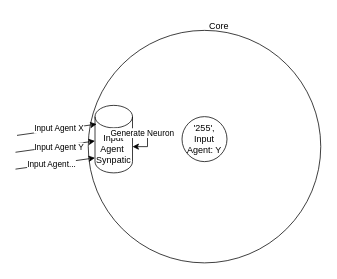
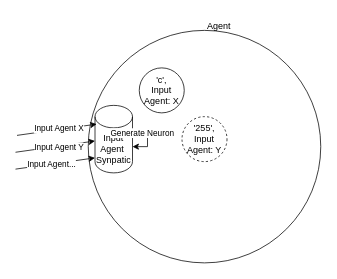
node "Core": label "Core" -> "Agent"
node "'c', Input Agent: X": added
node "'255', Input Agent: Y": style solid -> dashed
